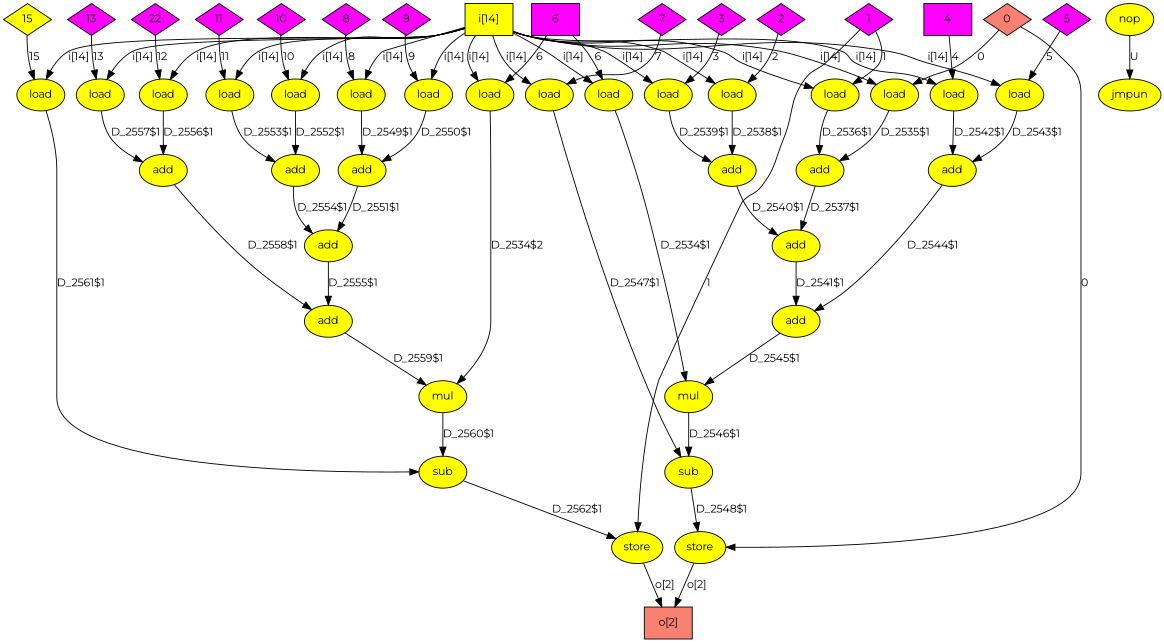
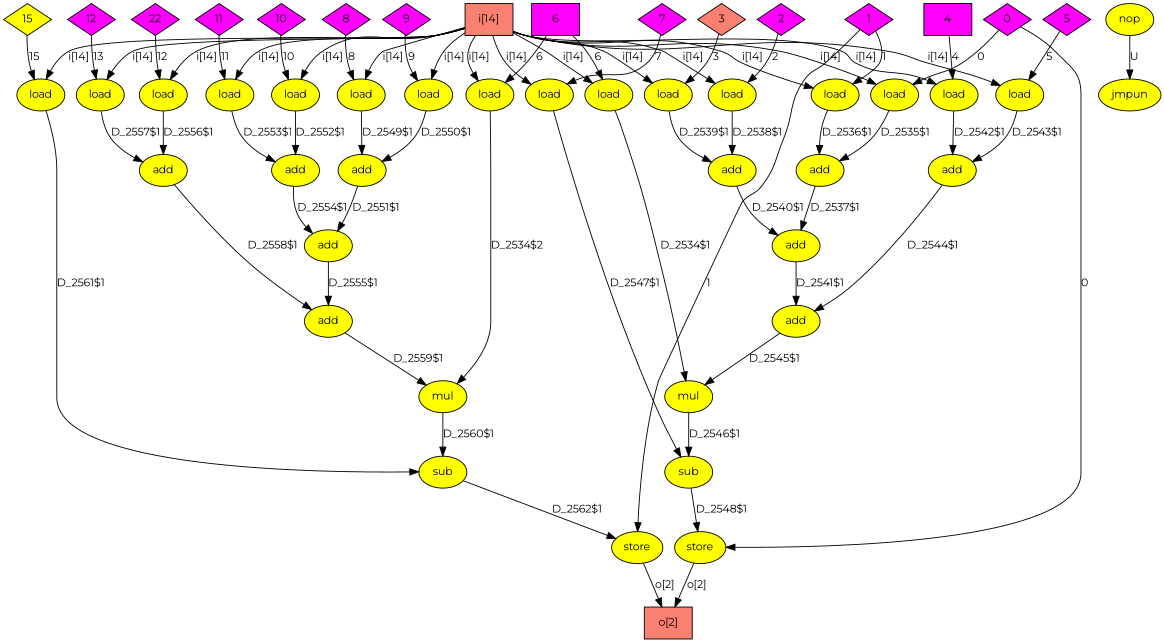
node "13": label "13" -> "12"
node "i[14]": fillcolor yellow -> salmon
node "3": fillcolor magenta -> salmon
node "0": fillcolor salmon -> magenta
